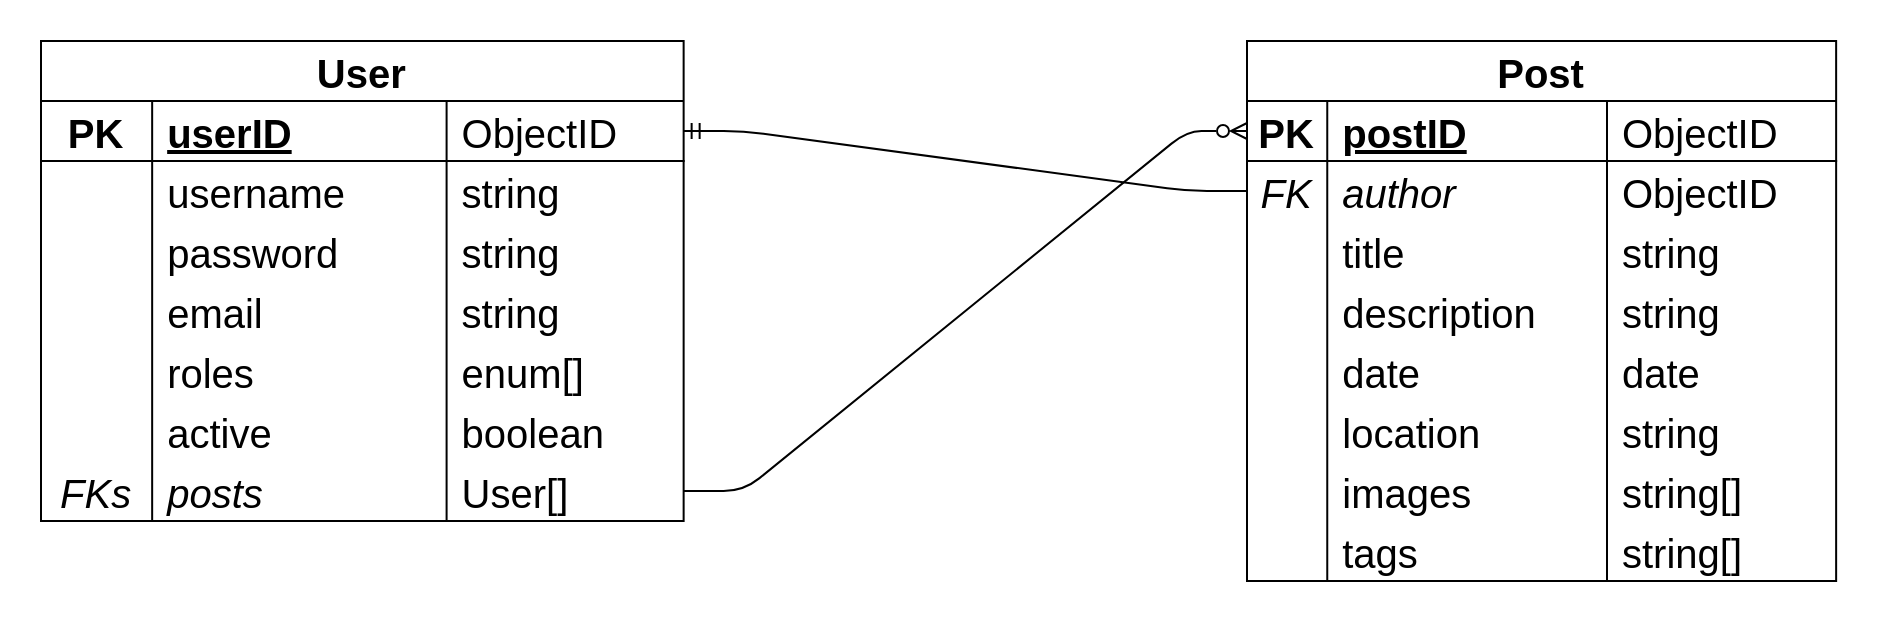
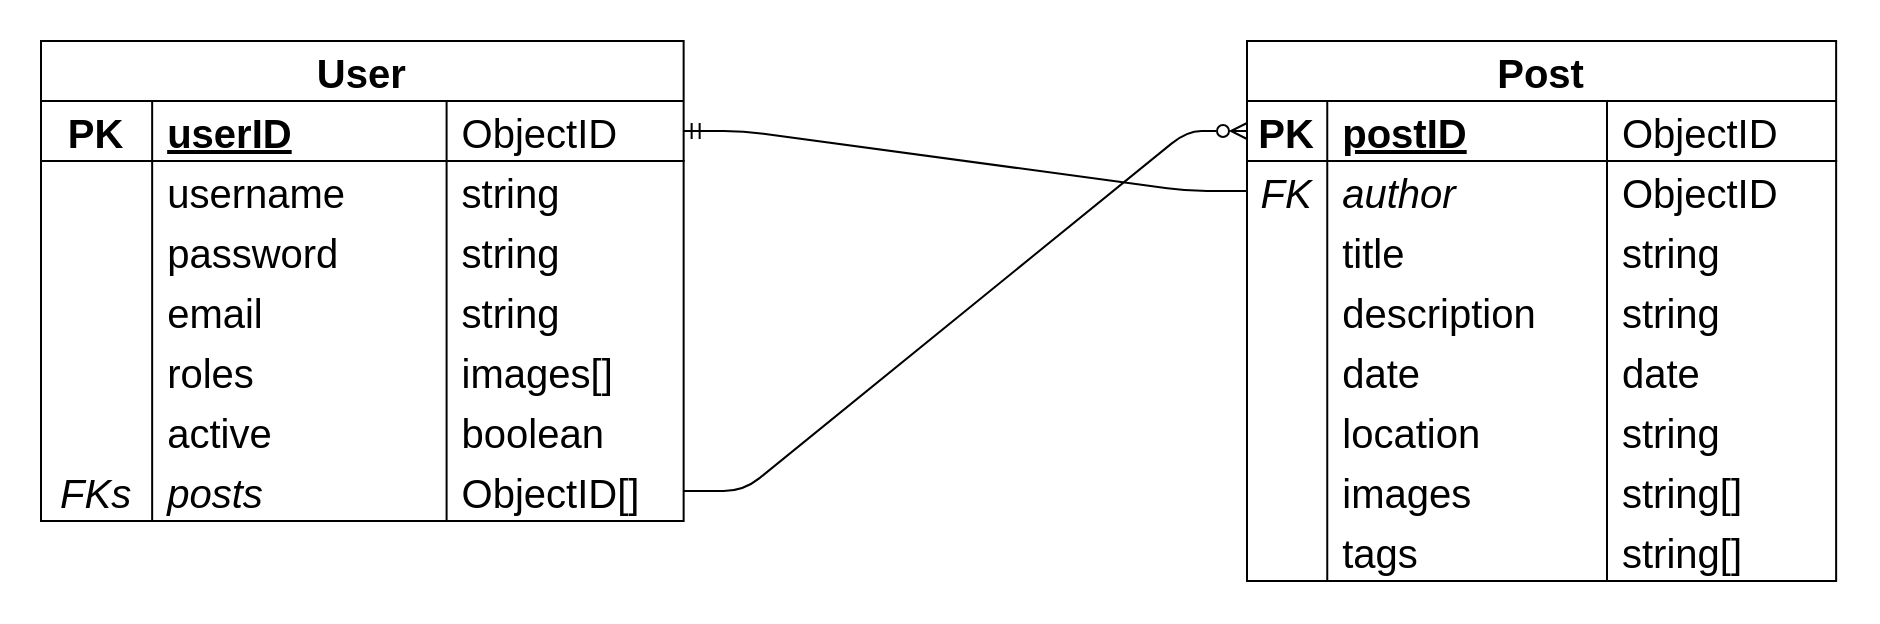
node "enum[]": label "enum[]" -> "images[]"
node "User[]": label "User[]" -> "ObjectID[]"
